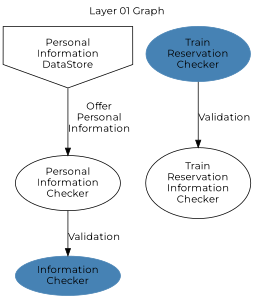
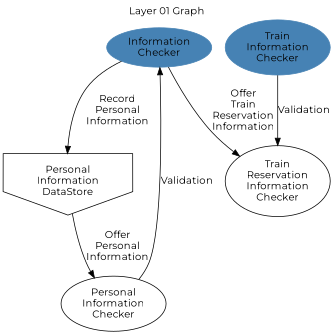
node "Train Reservation Checker": label "Train Reservation Checker" -> "Train Information Checker"
edge "Information Checker" -> "Personal Information DataStore": added, label "Record Personal Information"
edge "Information Checker" -> "Train Reservation Information Checker": added, label "Offer Train Reservation Information"
